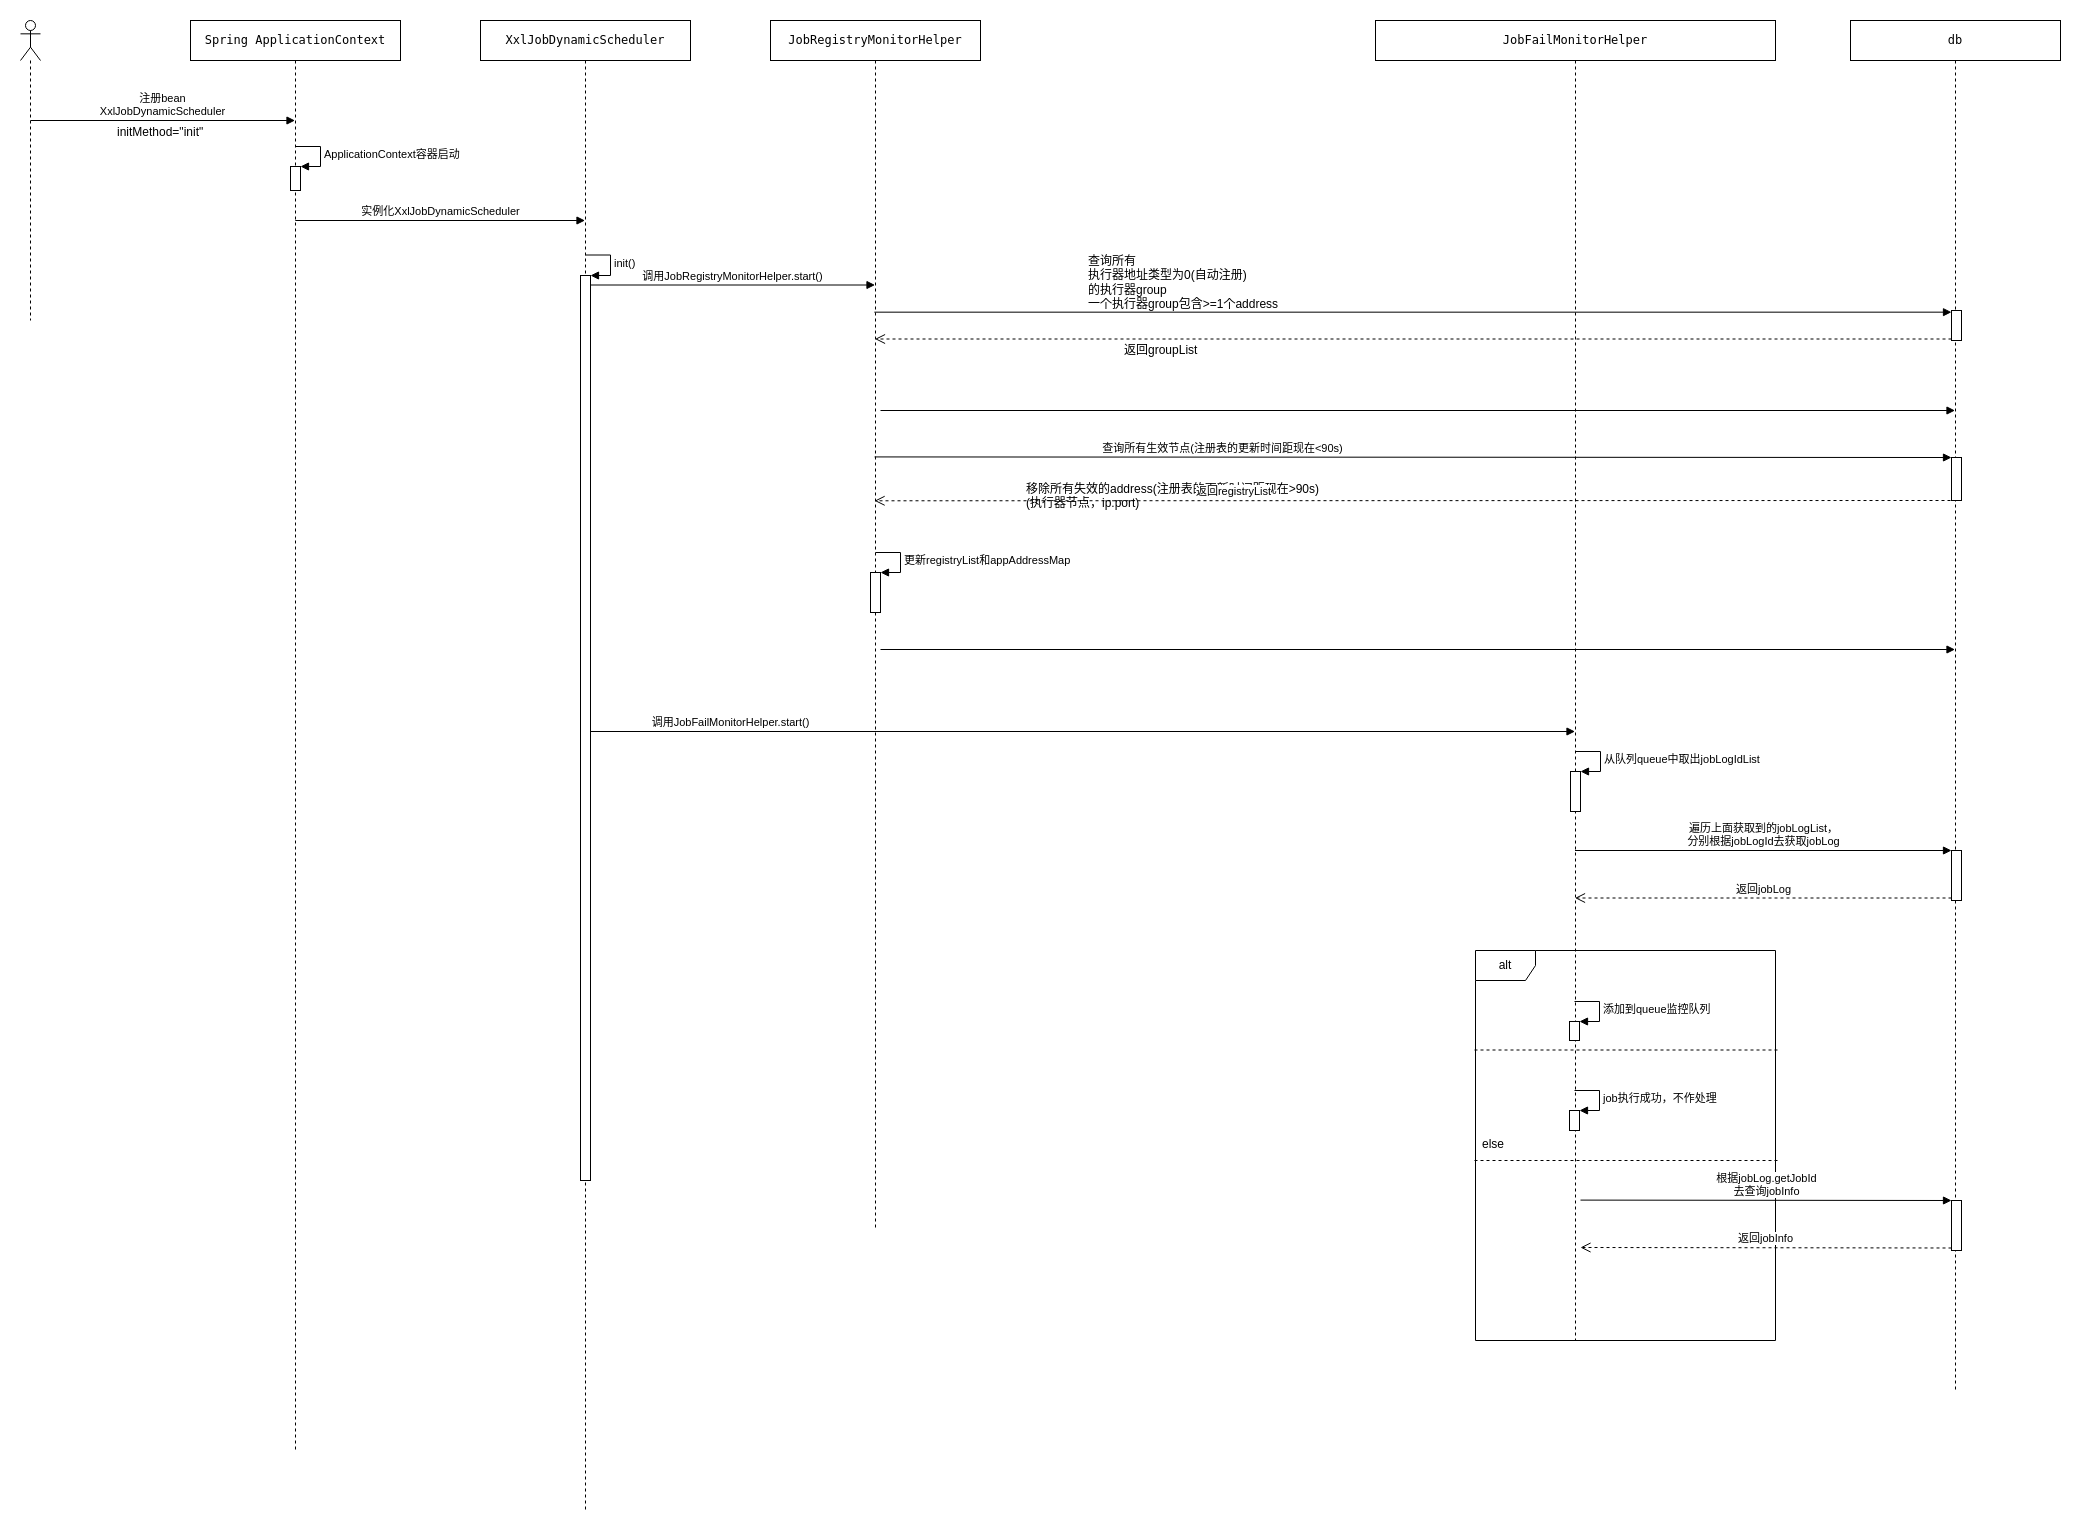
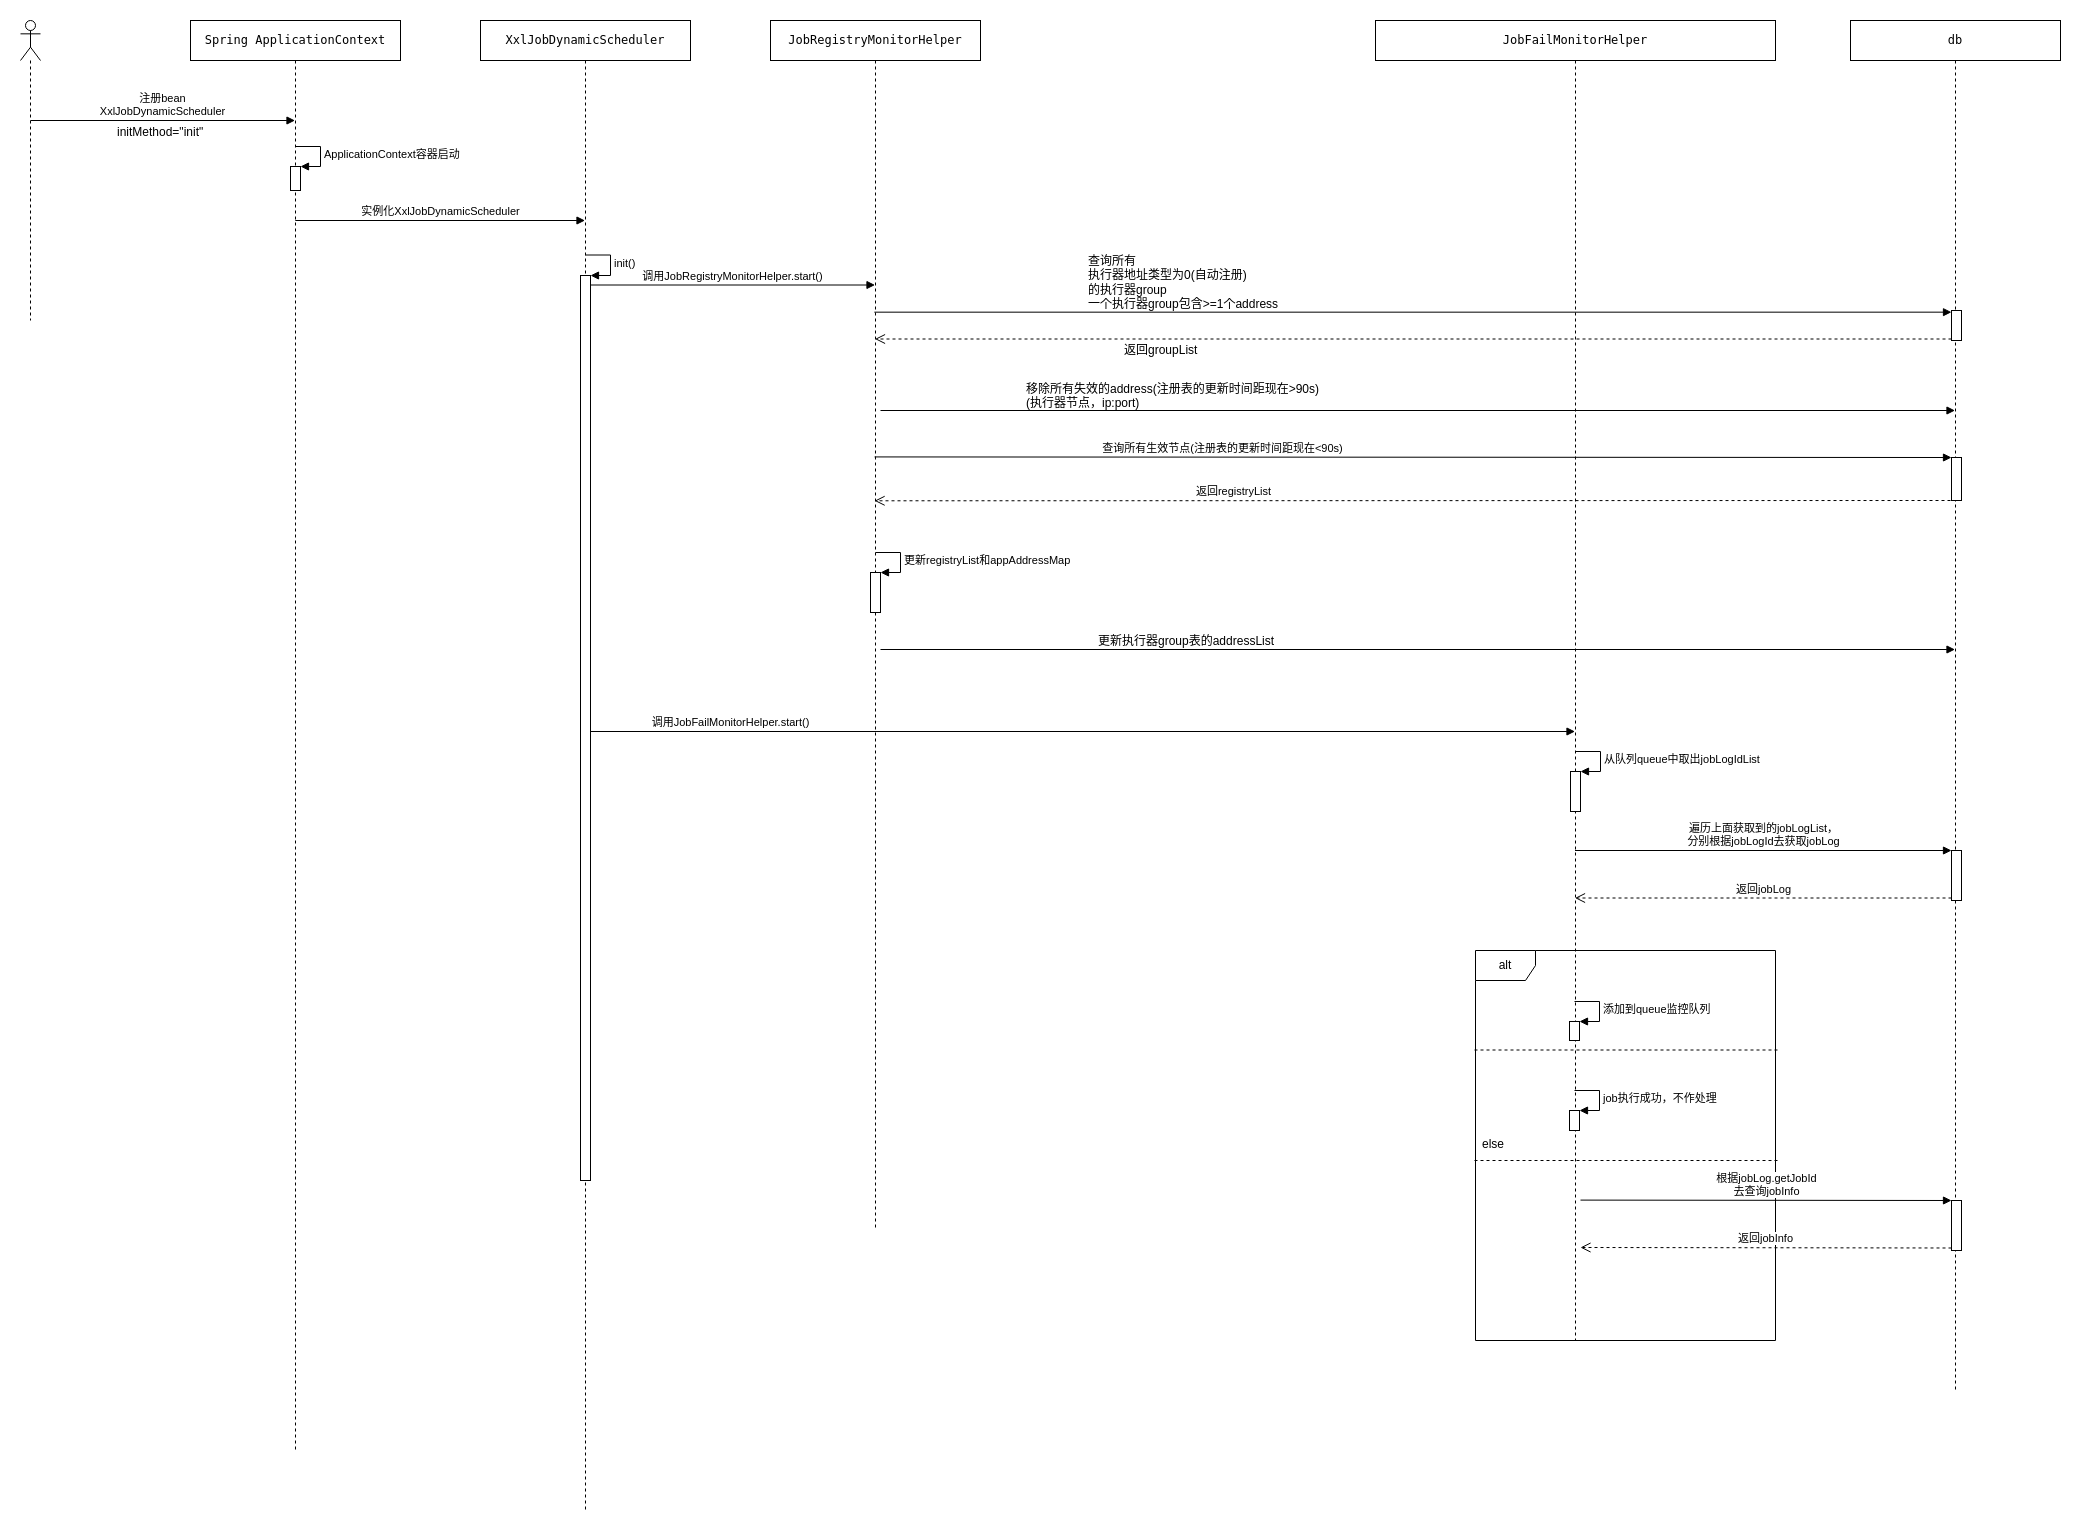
node "移除所有失效的address(注册表的更新时间距现在>90s) (执行器节点，ip:port)": moved (1180, 495) -> (1180, 395)
node "更新执行器group表的addressList": added
